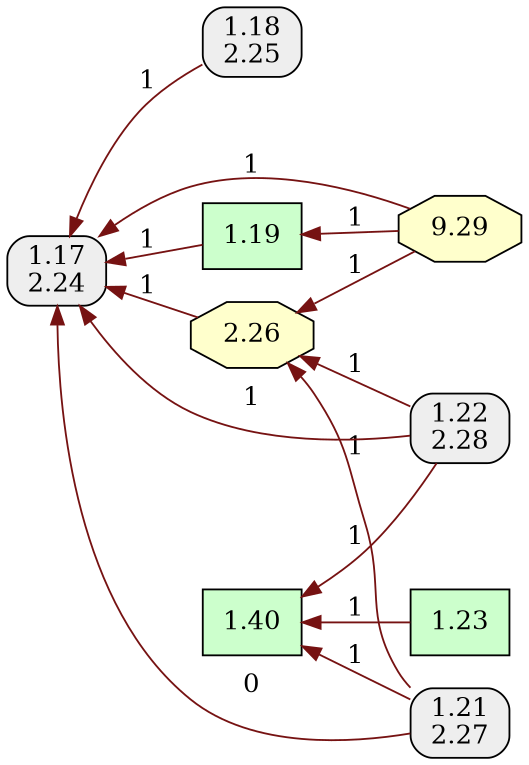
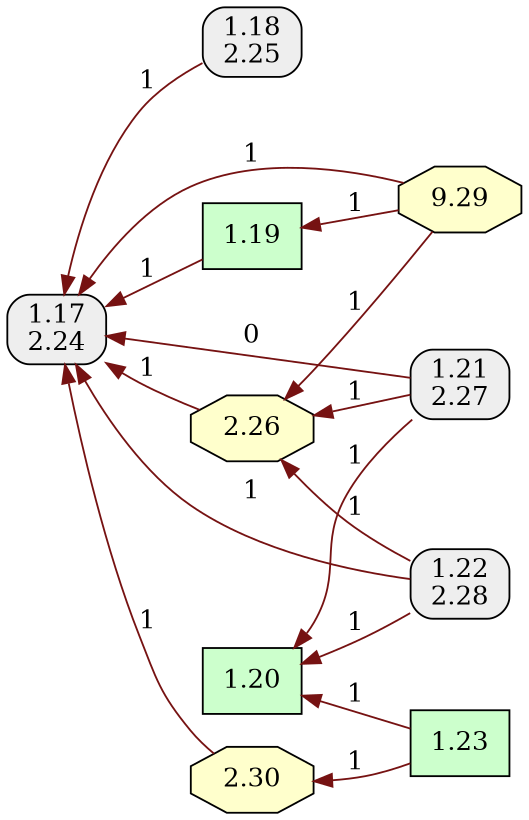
node "1.40": label "1.40" -> "1.20"
node "2.30": added
